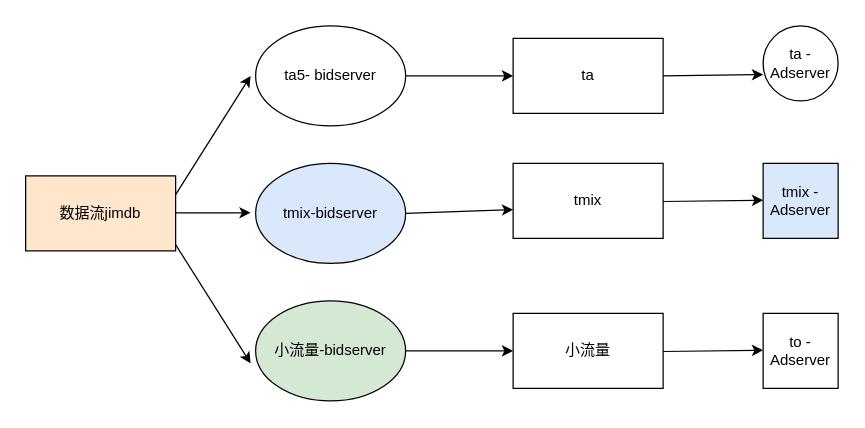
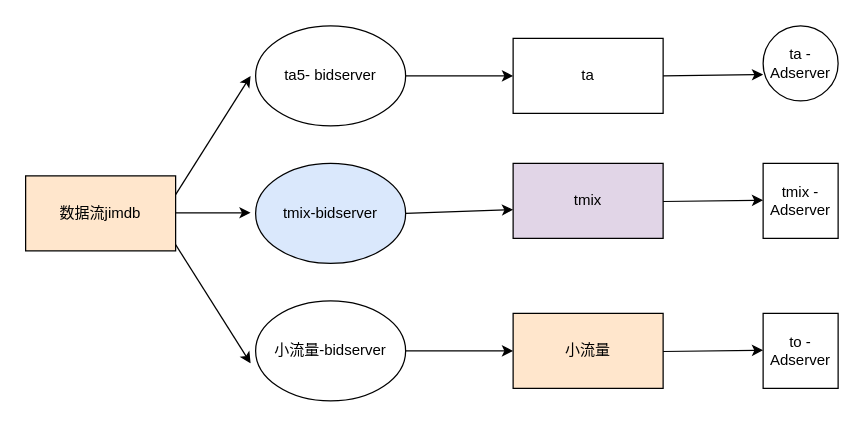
node "tmix": fillcolor #ffffff -> #e1d5e7
node "tmix -Adserver": fillcolor #dae8fc -> #ffffff
node "小流量-bidserver": fillcolor #d5e8d4 -> #ffffff
node "小流量": fillcolor #ffffff -> #ffe6cc
